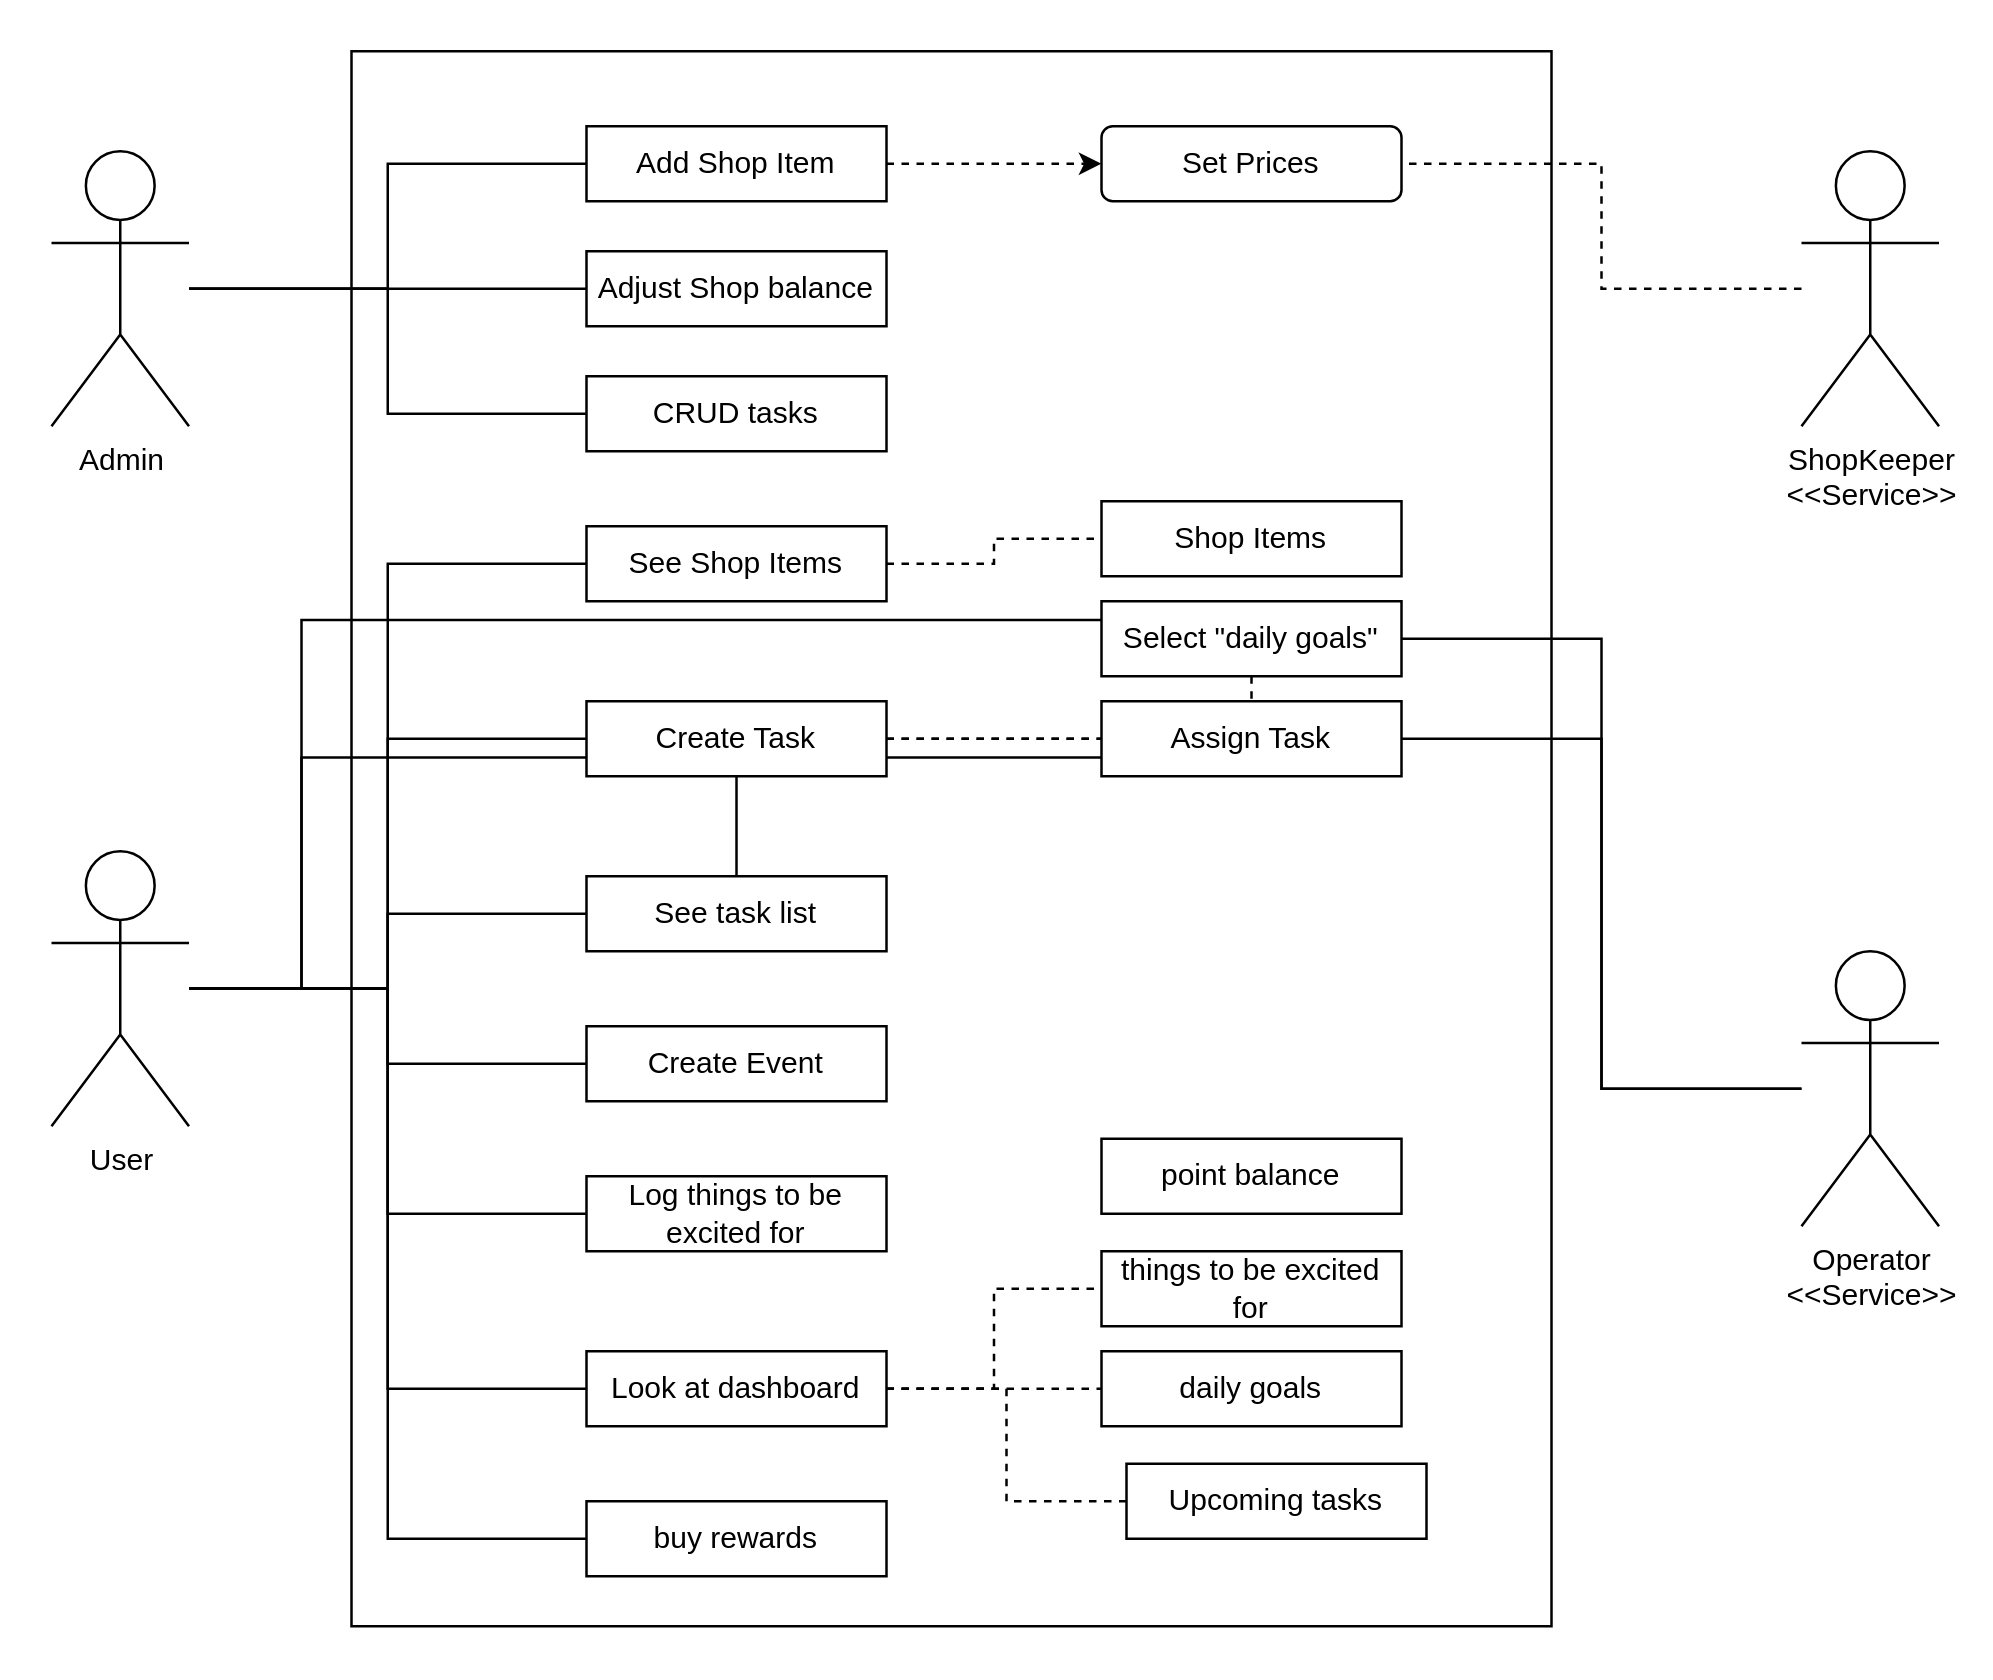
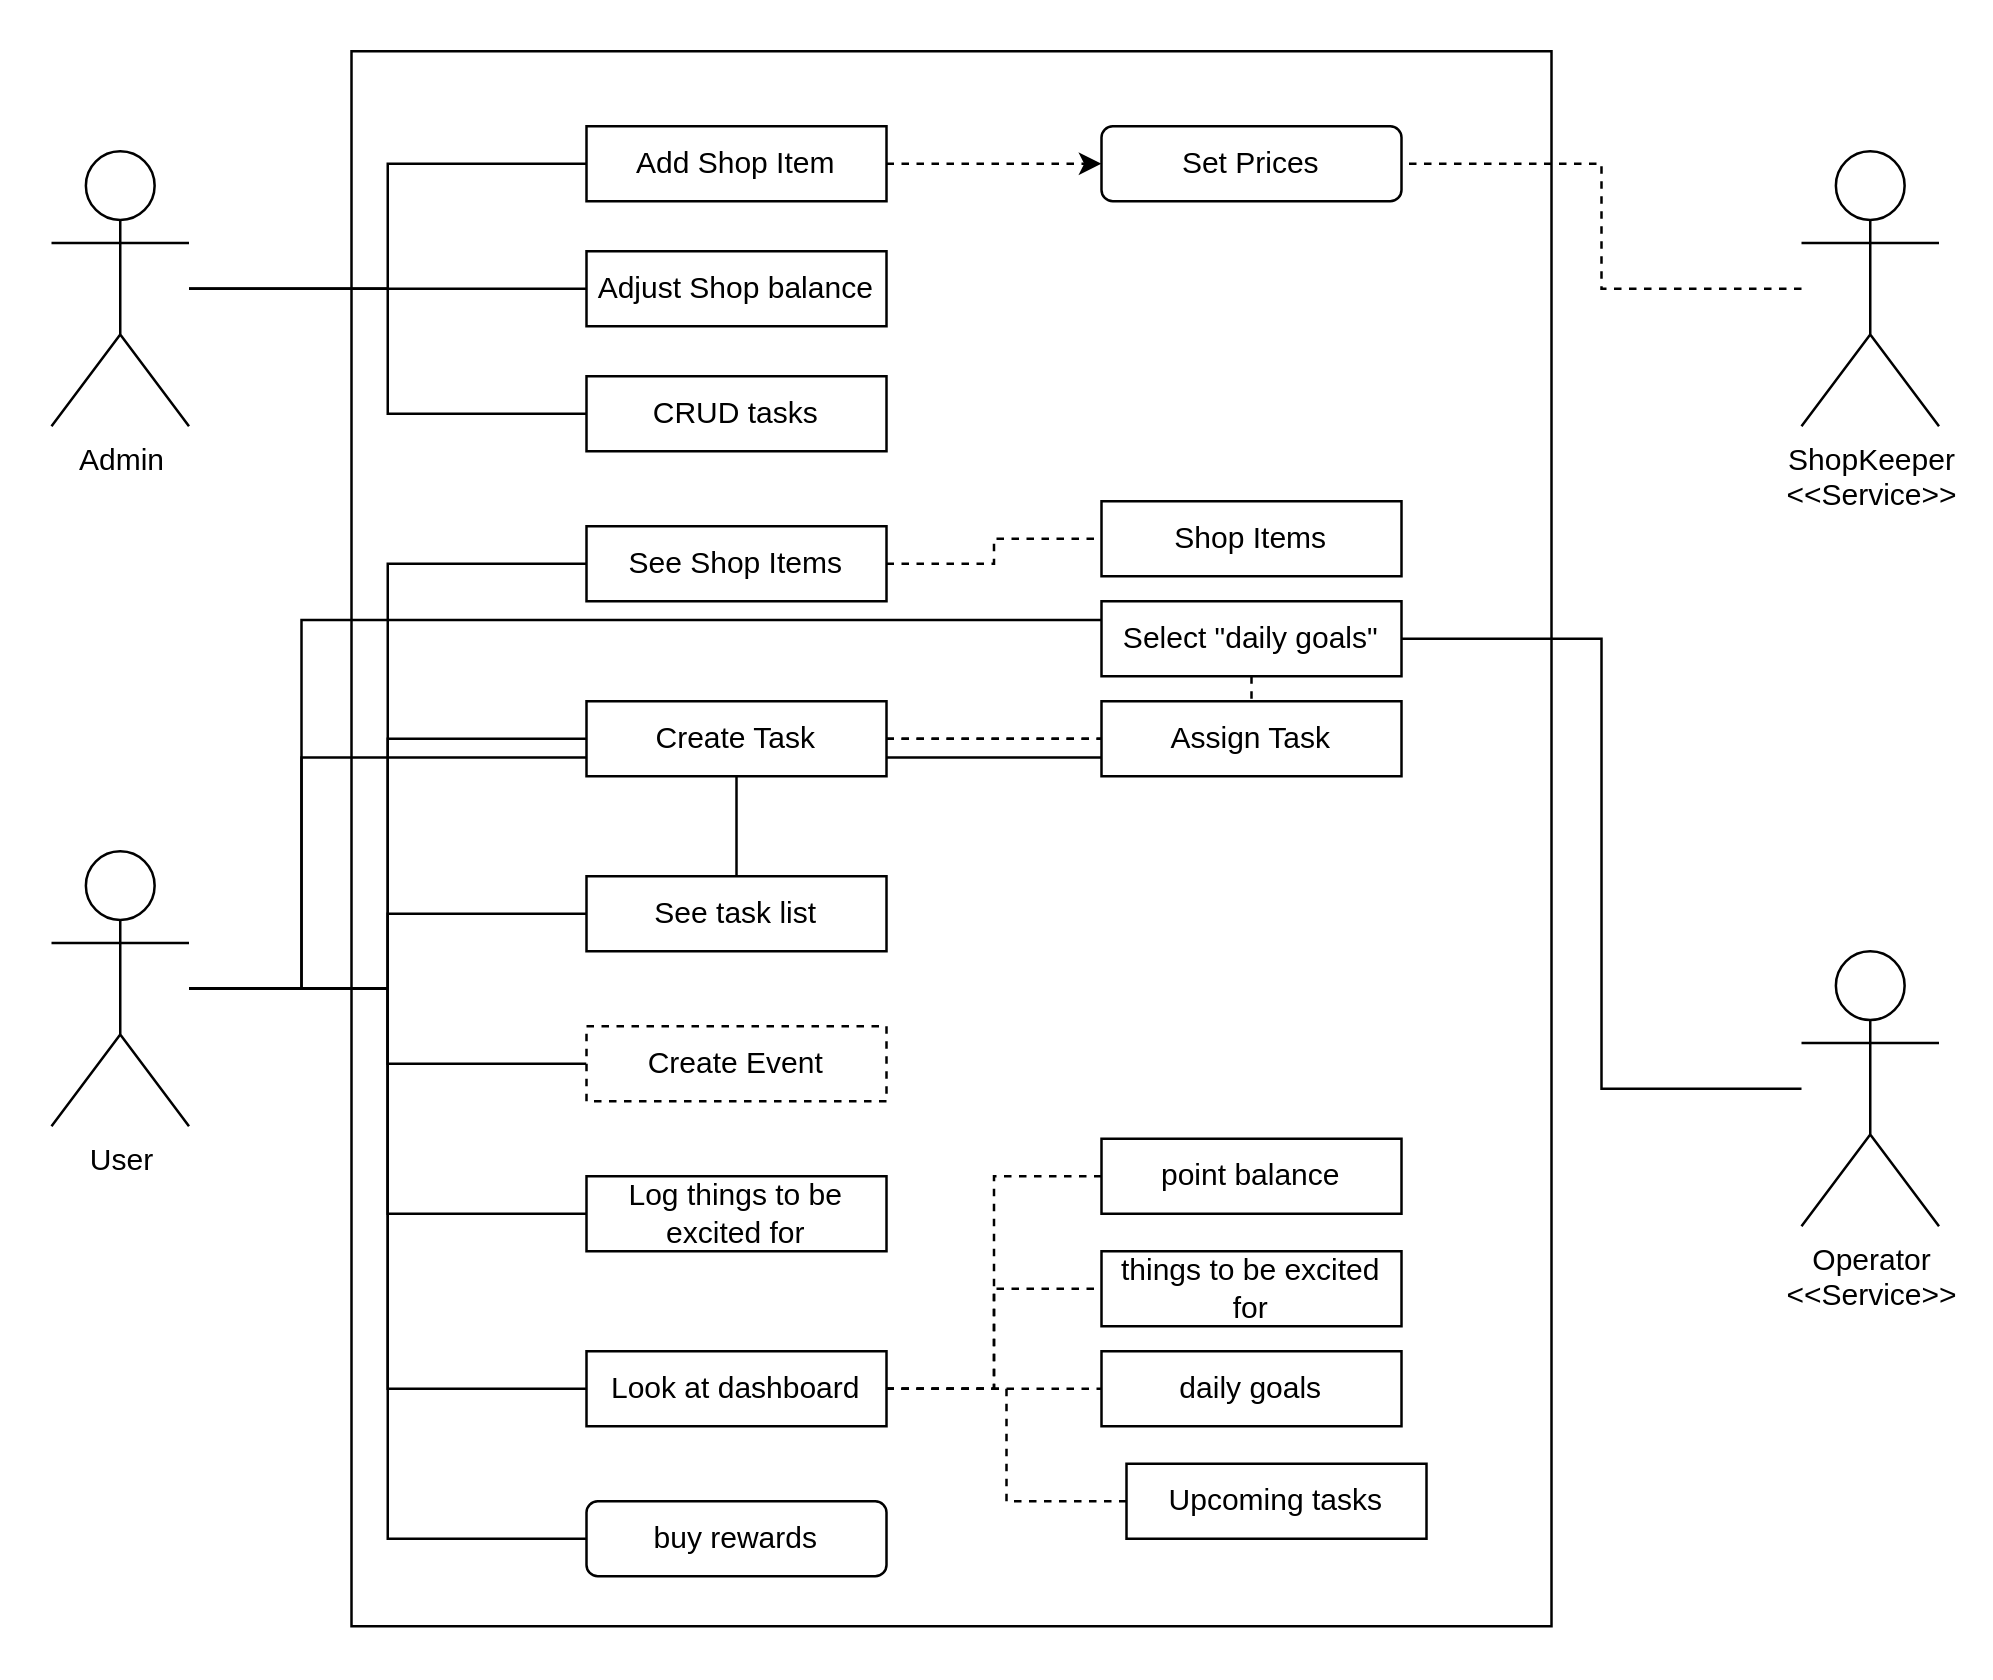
edge "Assign Task" -- "Operator <<Service>>": removed
node "Create Event": style solid -> dashed
edge "point balance" -- "Look at dashboard": added
node "buy rewards": shape rectangle -> rounded rectangle
